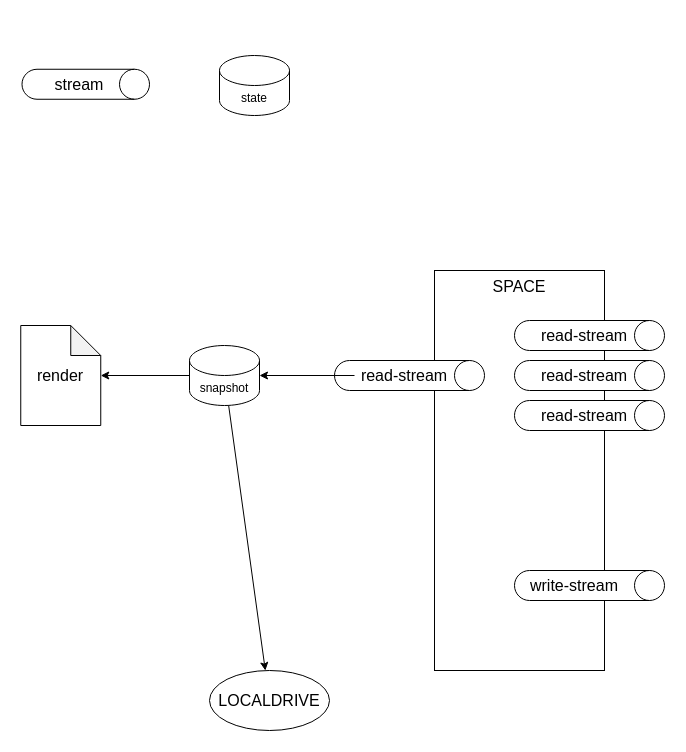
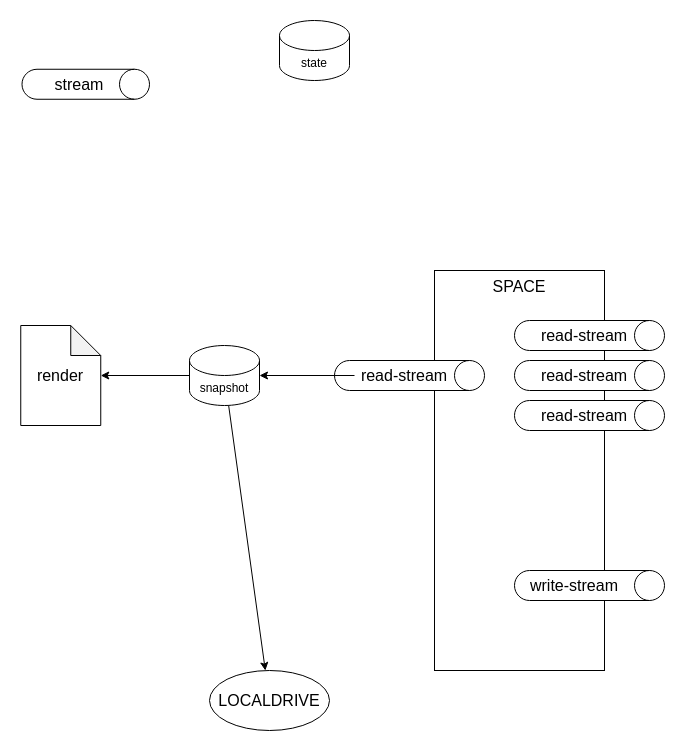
node "state": moved (255, 86) -> (315, 51)
